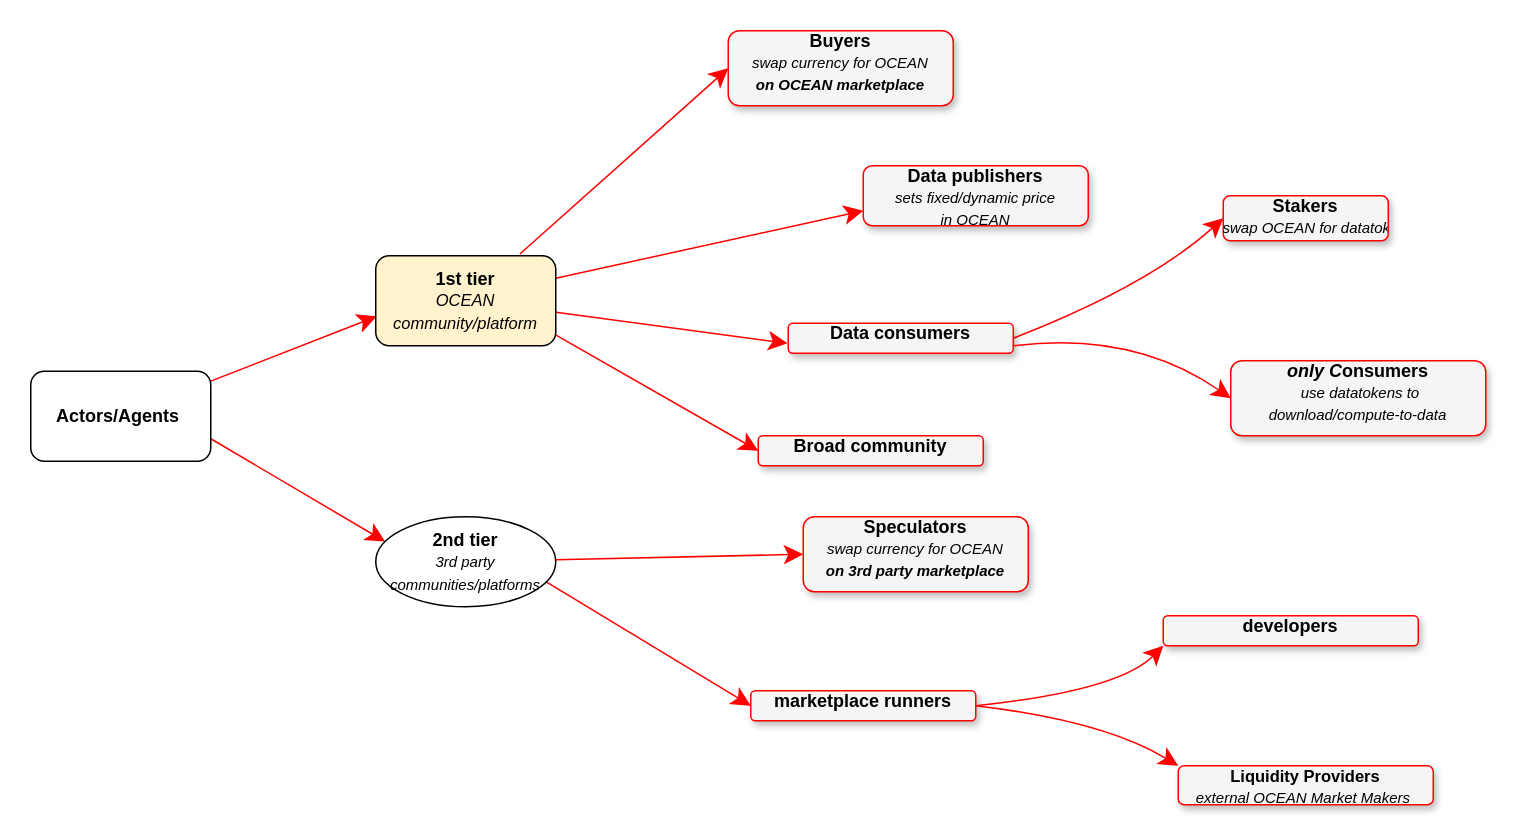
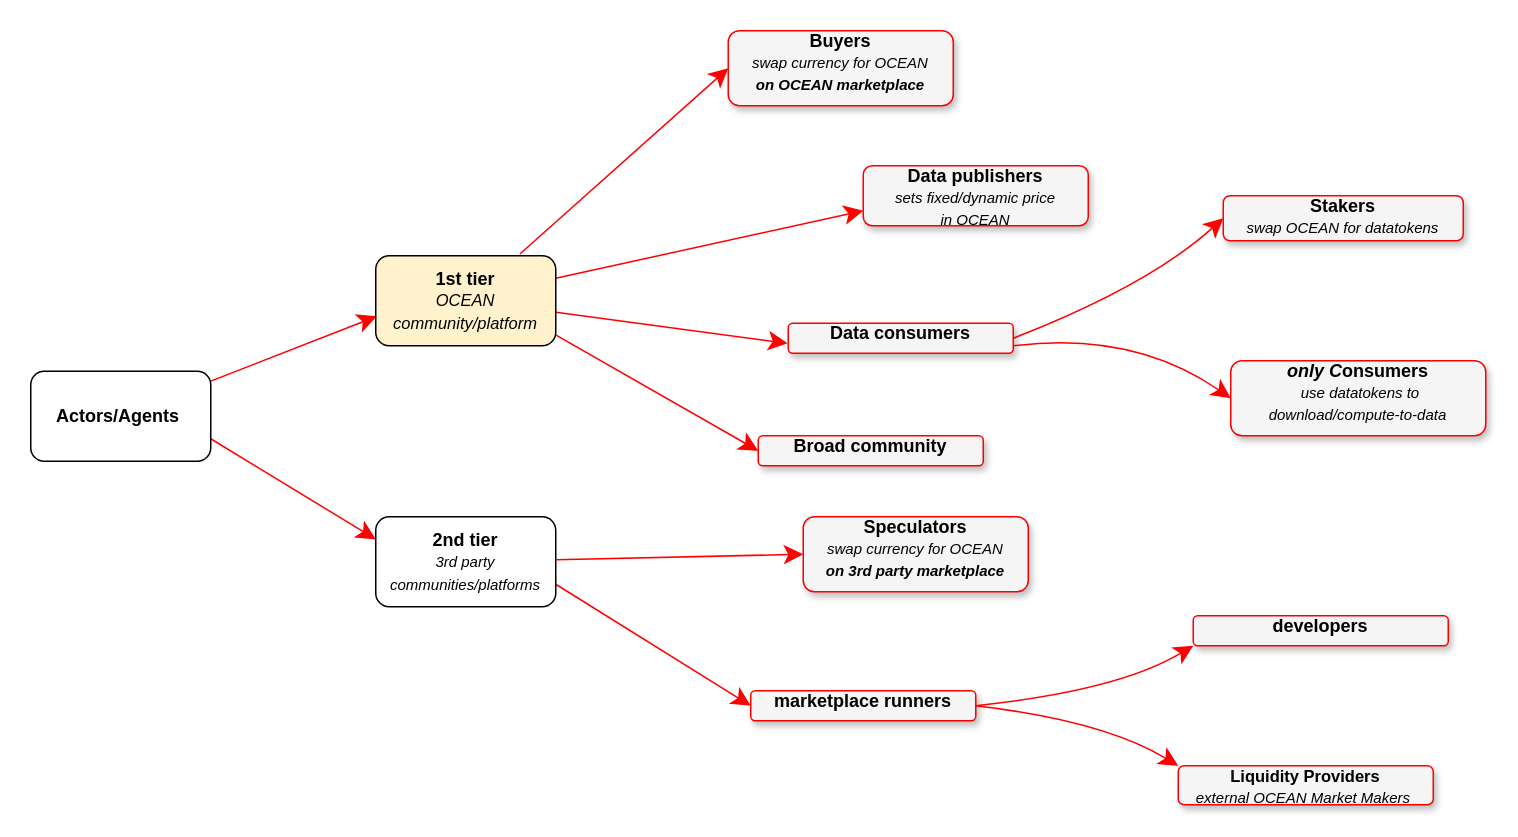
node "Stakers swap OCEAN for datatokens": size 165x45 -> 240x45
node "2nd tier 3rd party communities/platforms": shape ellipse -> rounded rectangle
node "developers": moved (1291, 631) -> (1321, 631)
